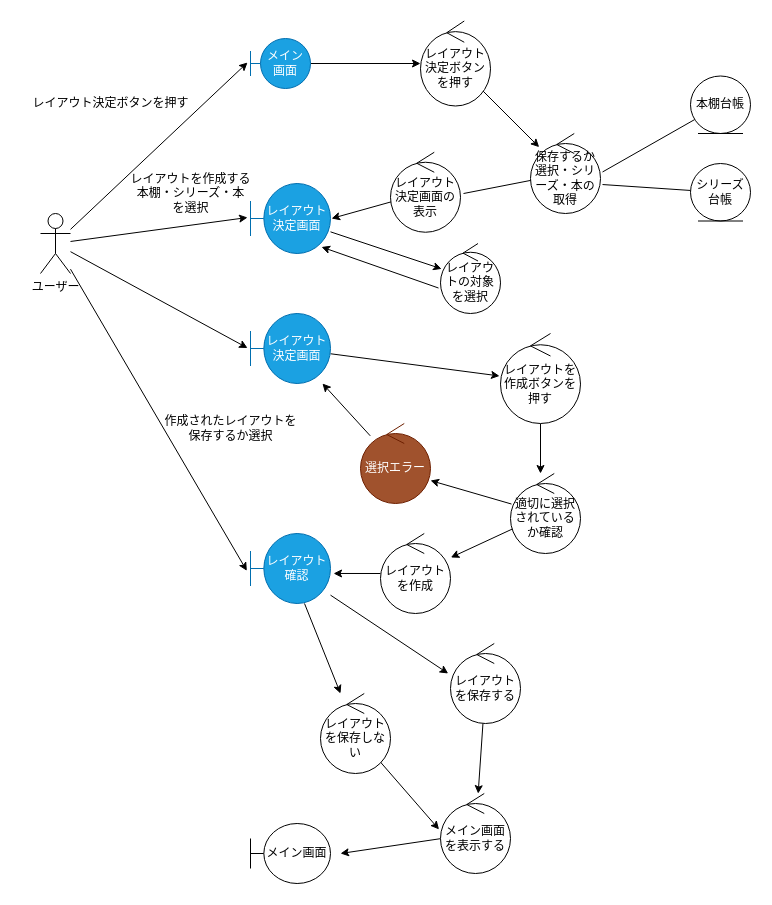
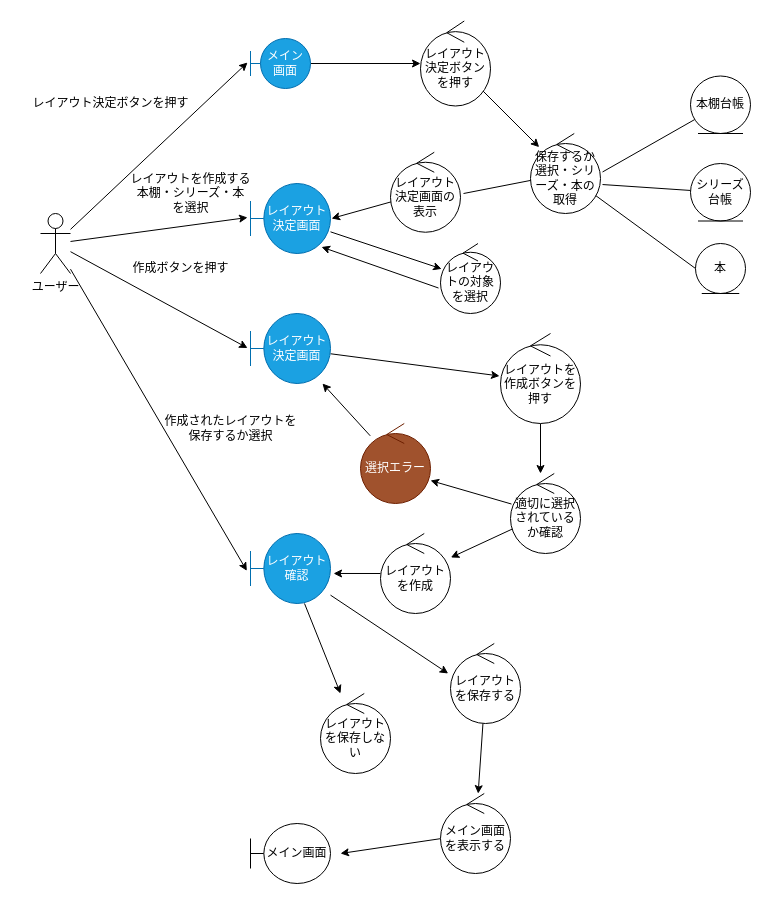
edge "保存するか選択・シリーズ・本の取得" -- "本": added
node "作成ボタンを押す": added
node "本": added
edge "レイアウトを保存しない" -> "メイン画面を表示する": removed
